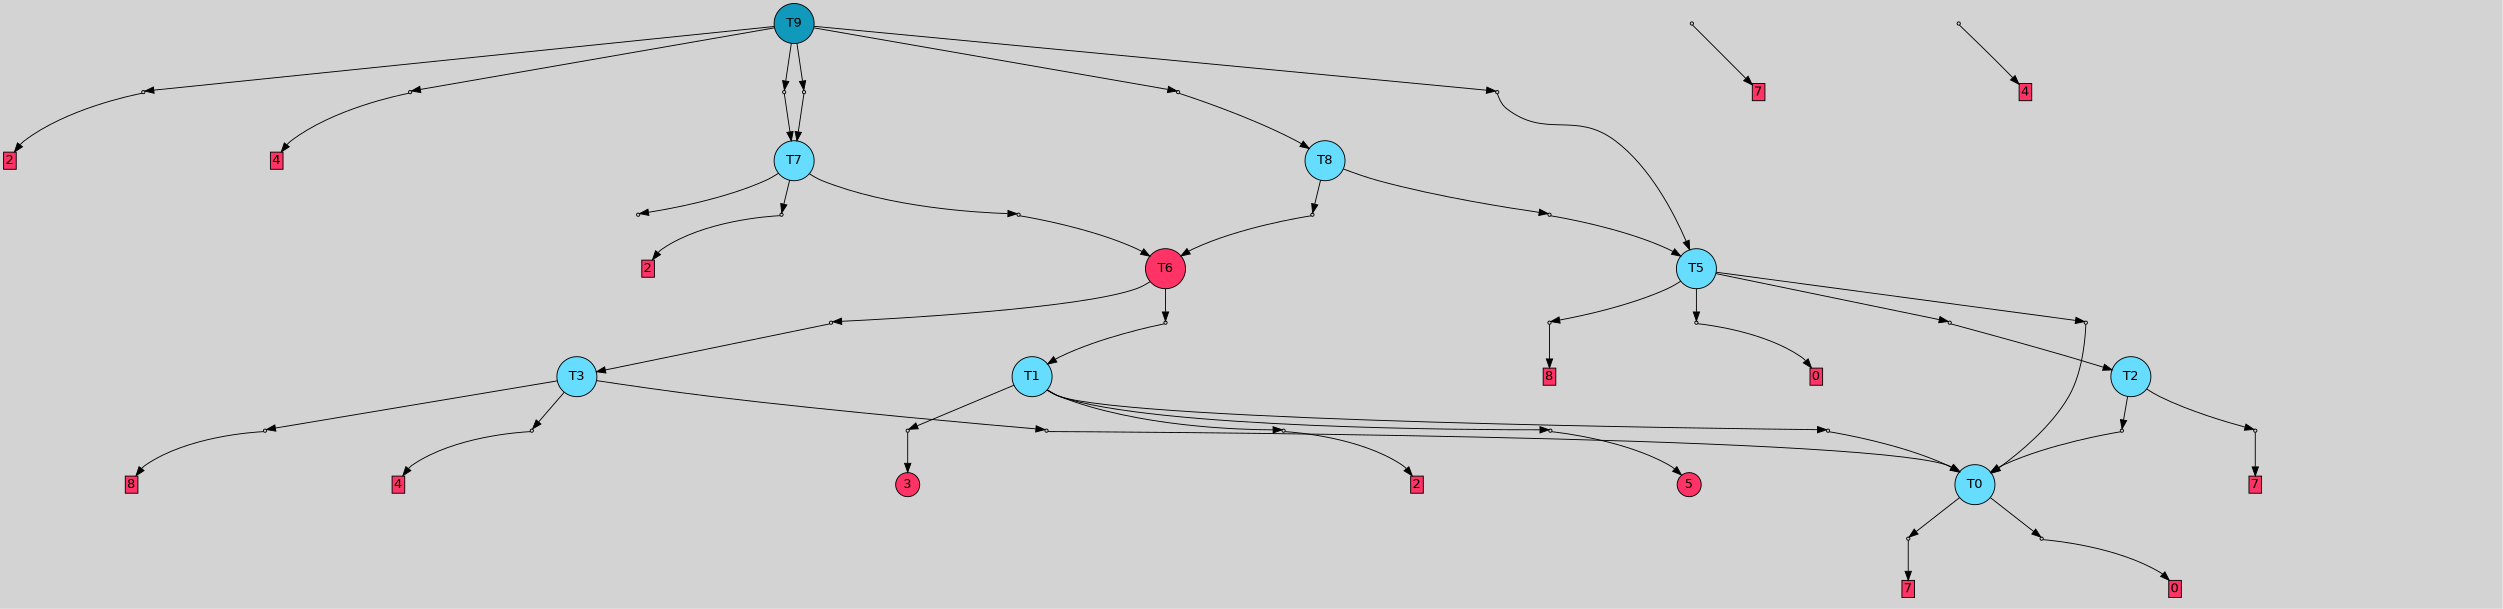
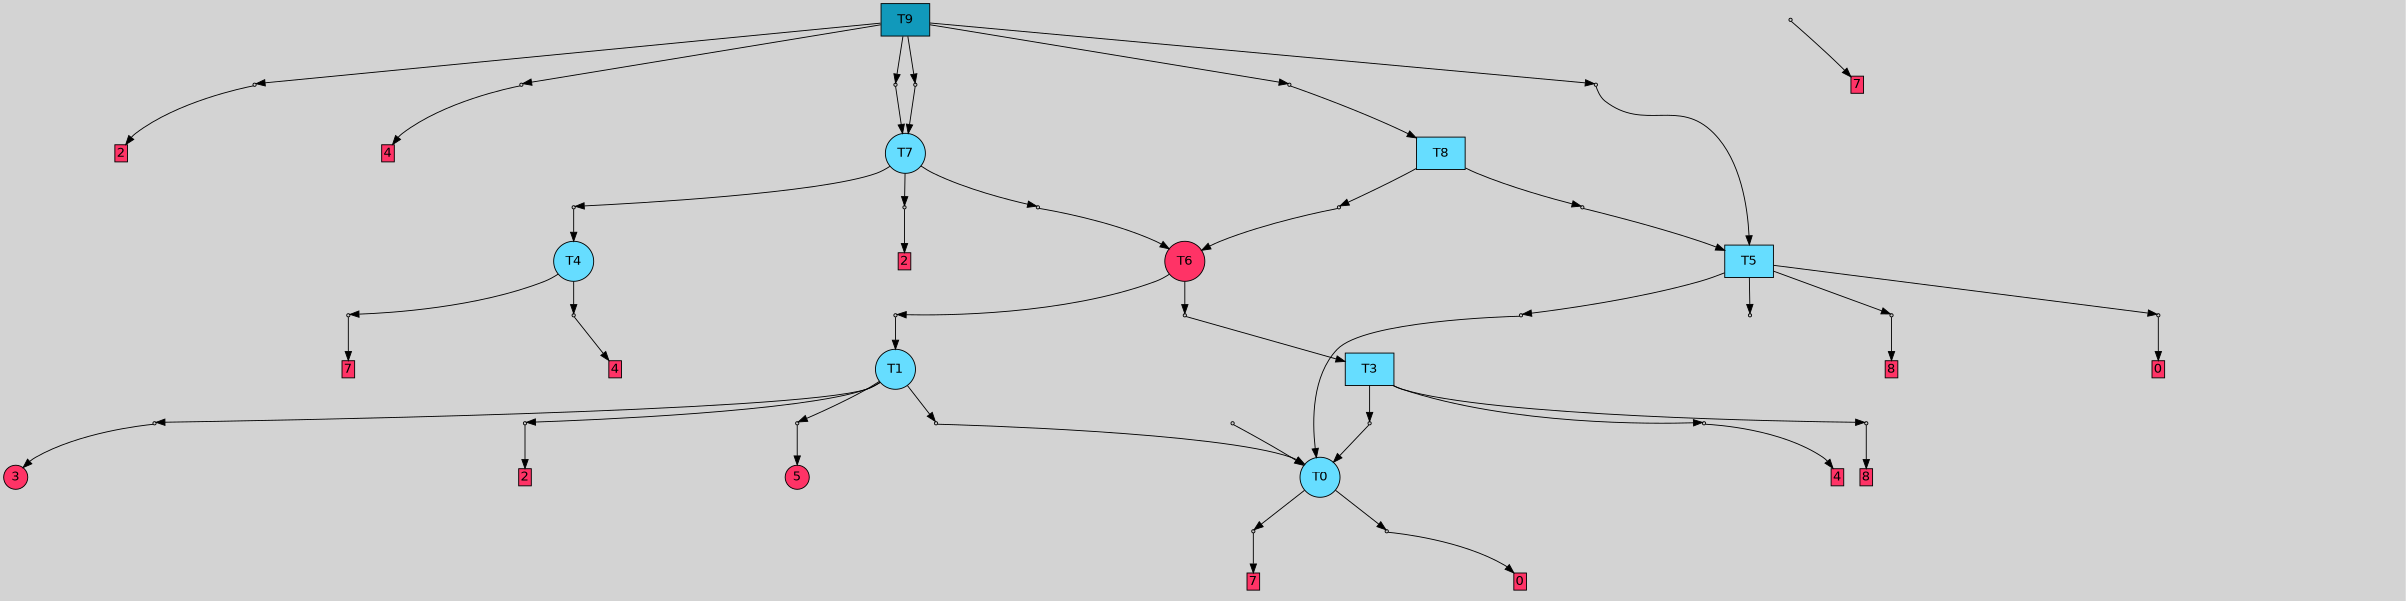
node "T9": shape circle -> box
node "T8": shape circle -> box
node "T4": added
node "T5": shape circle -> box
node "T3": shape circle -> box
node "T2": removed
